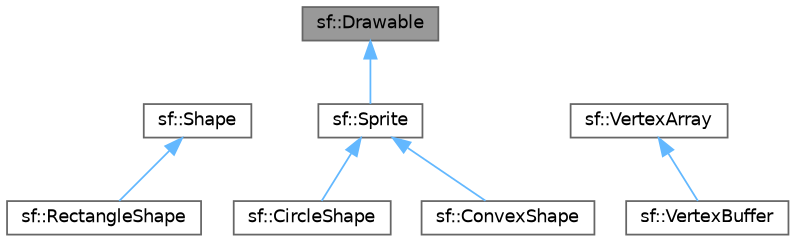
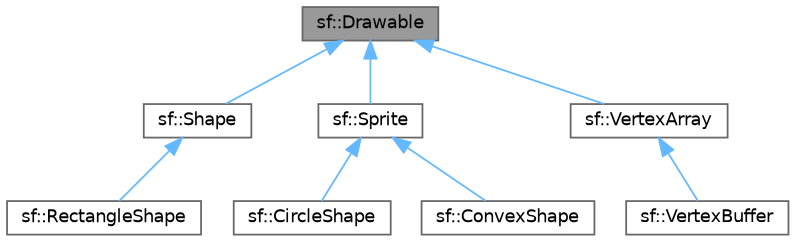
edge "sf::VertexArray" -> "sf::Drawable": added
edge "sf::Shape" -> "sf::Drawable": added
